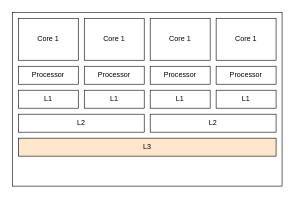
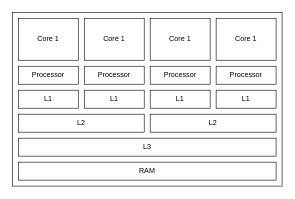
node "L3": fillcolor #ffe6cc -> #ffffff
node "RAM": added
